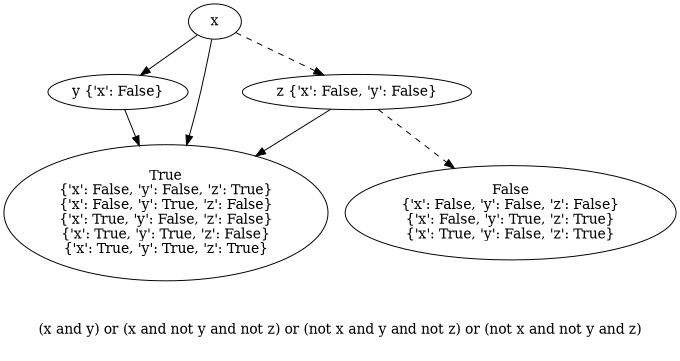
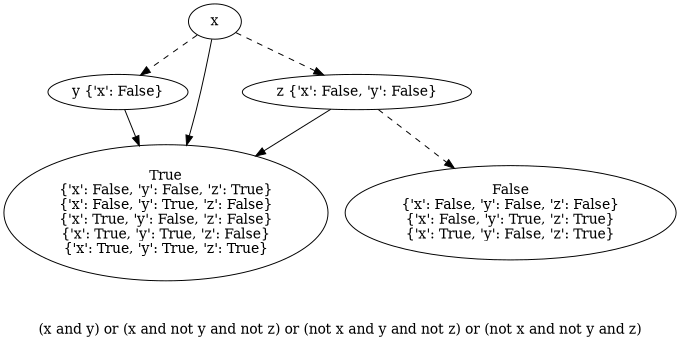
edge "x" -> "y {'x': False}": style solid -> dashed
